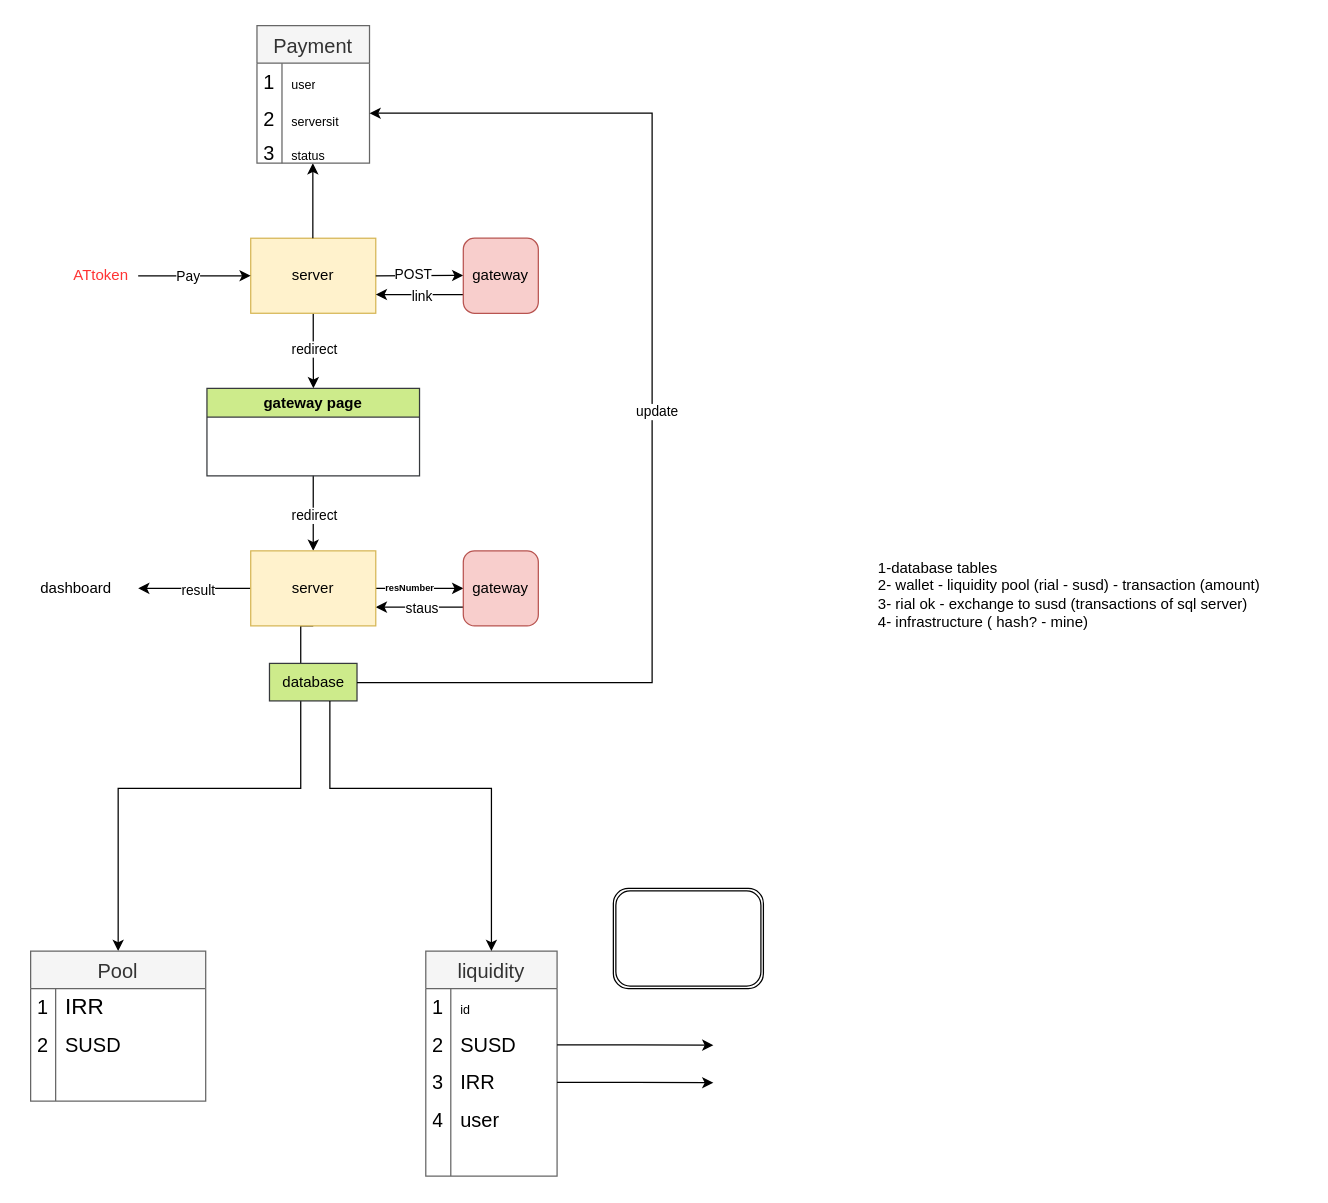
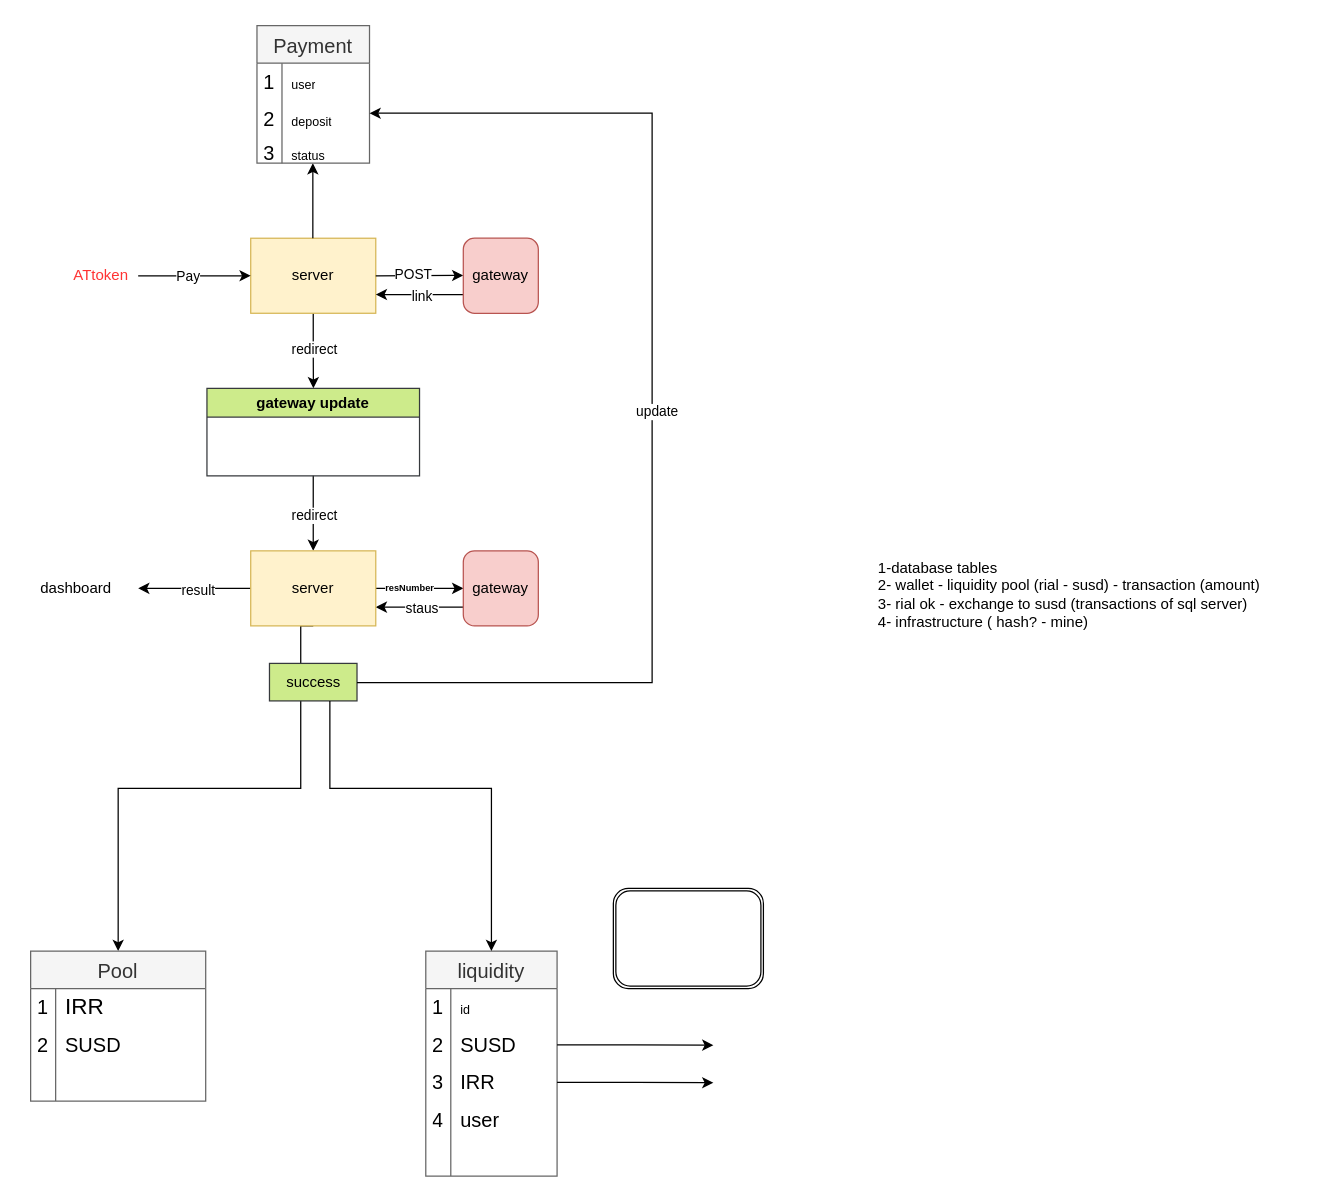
node "serversit": label "serversit" -> "deposit"
node "gateway page": label "gateway page" -> "gateway update"
node "database": label "database" -> "success"
